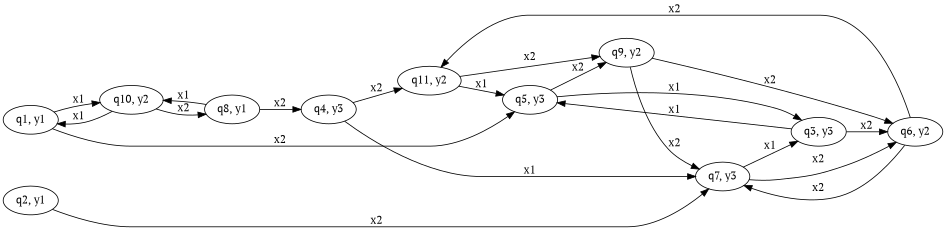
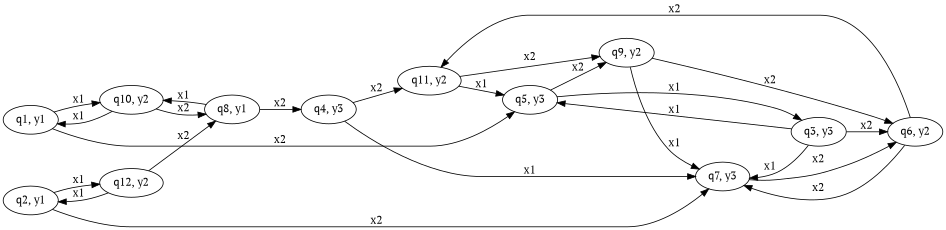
edge "q9, y2" -> "q7, y3": label "x2" -> "x1"
edge "q7, y3" -> "q3, y3": reversed
node "q12, y2": added
